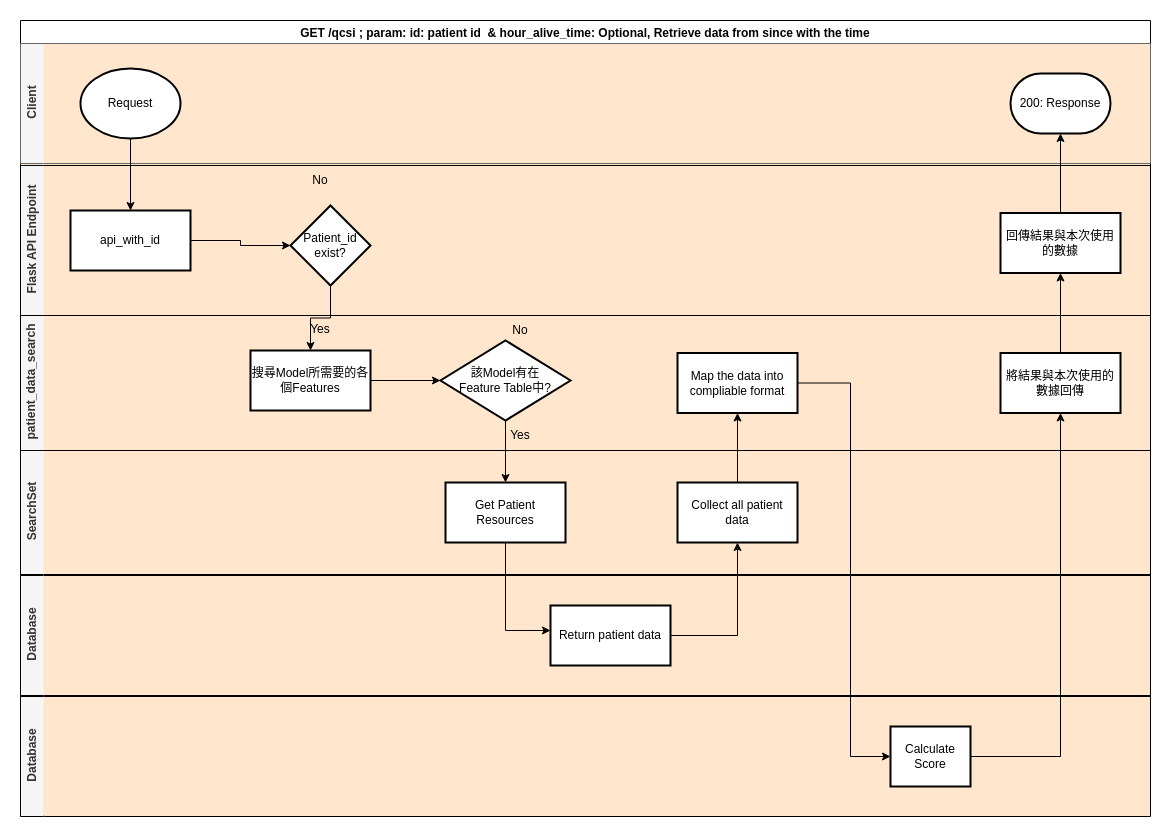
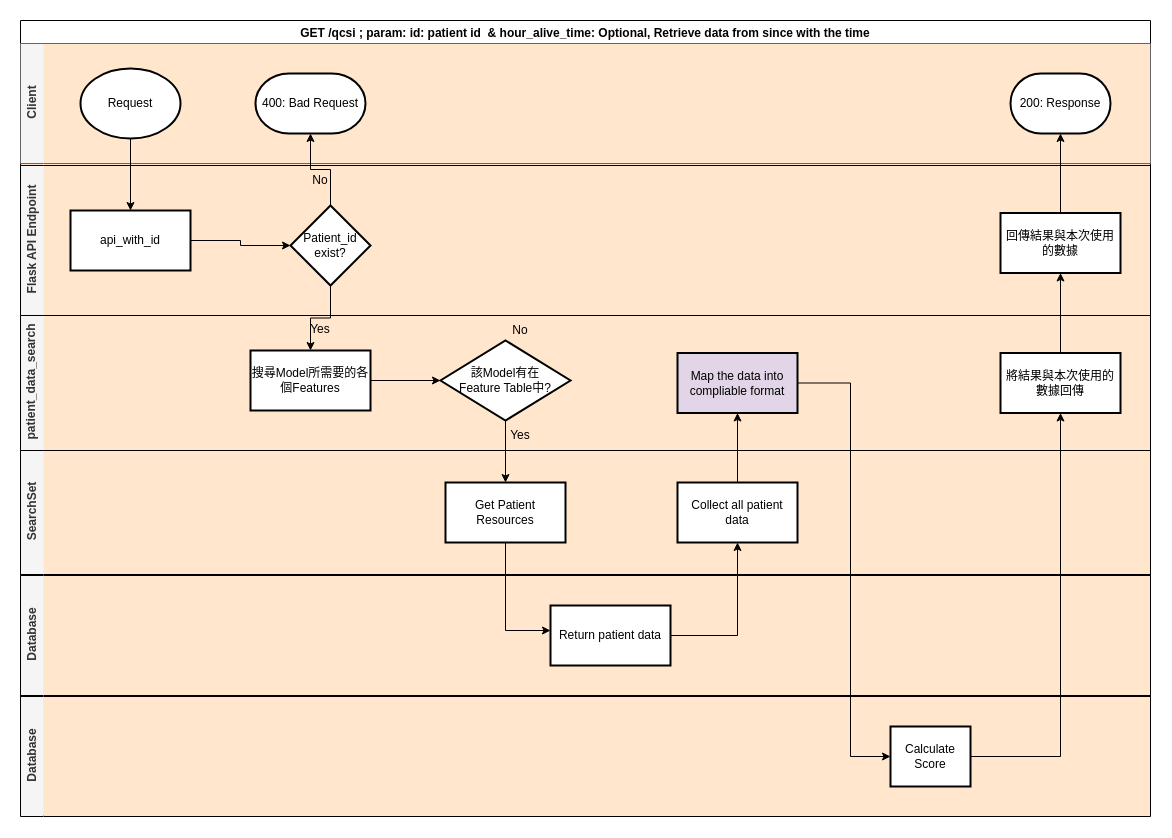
node "400: Bad Request": added
edge "Patient_id exist?" -> "400: Bad Request": added
node "Map the data into compliable format": fillcolor #ffffff -> #e1d5e7
